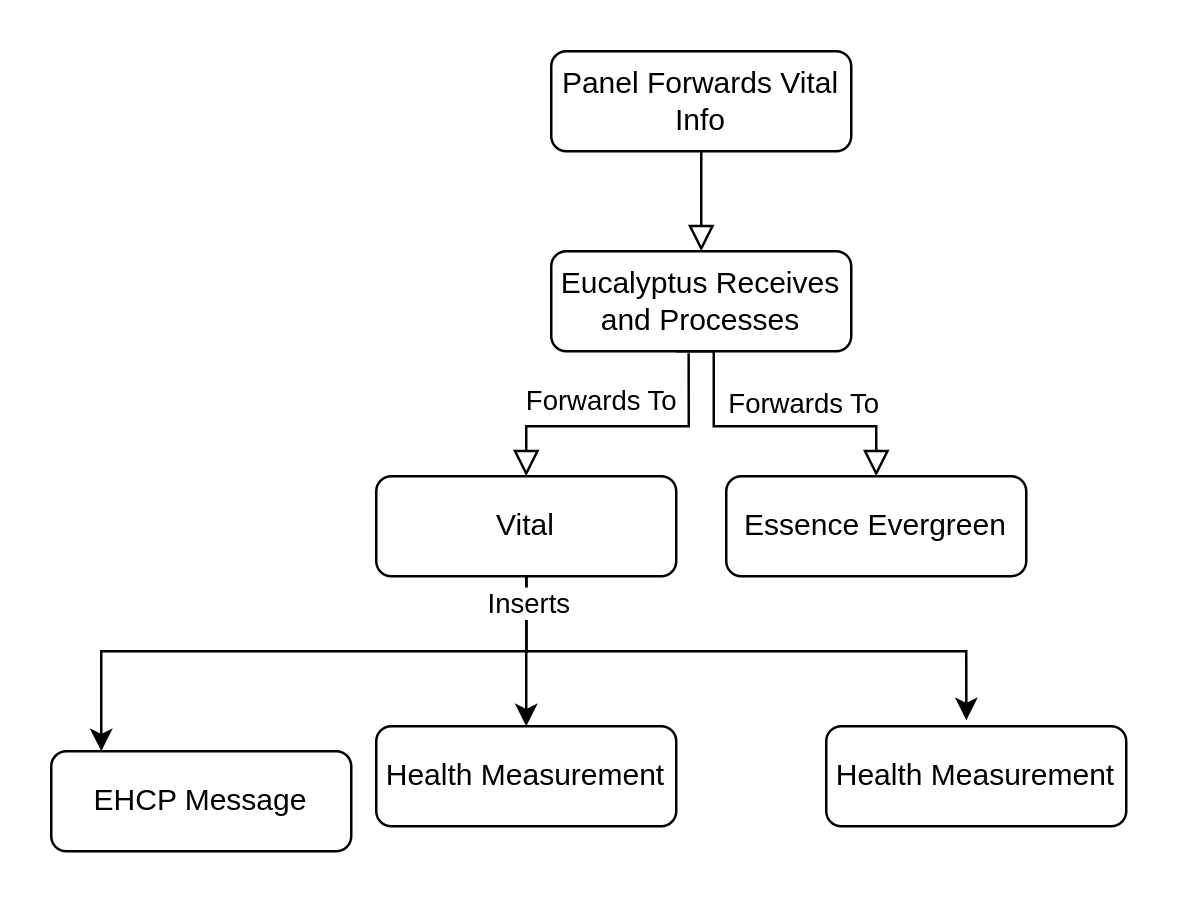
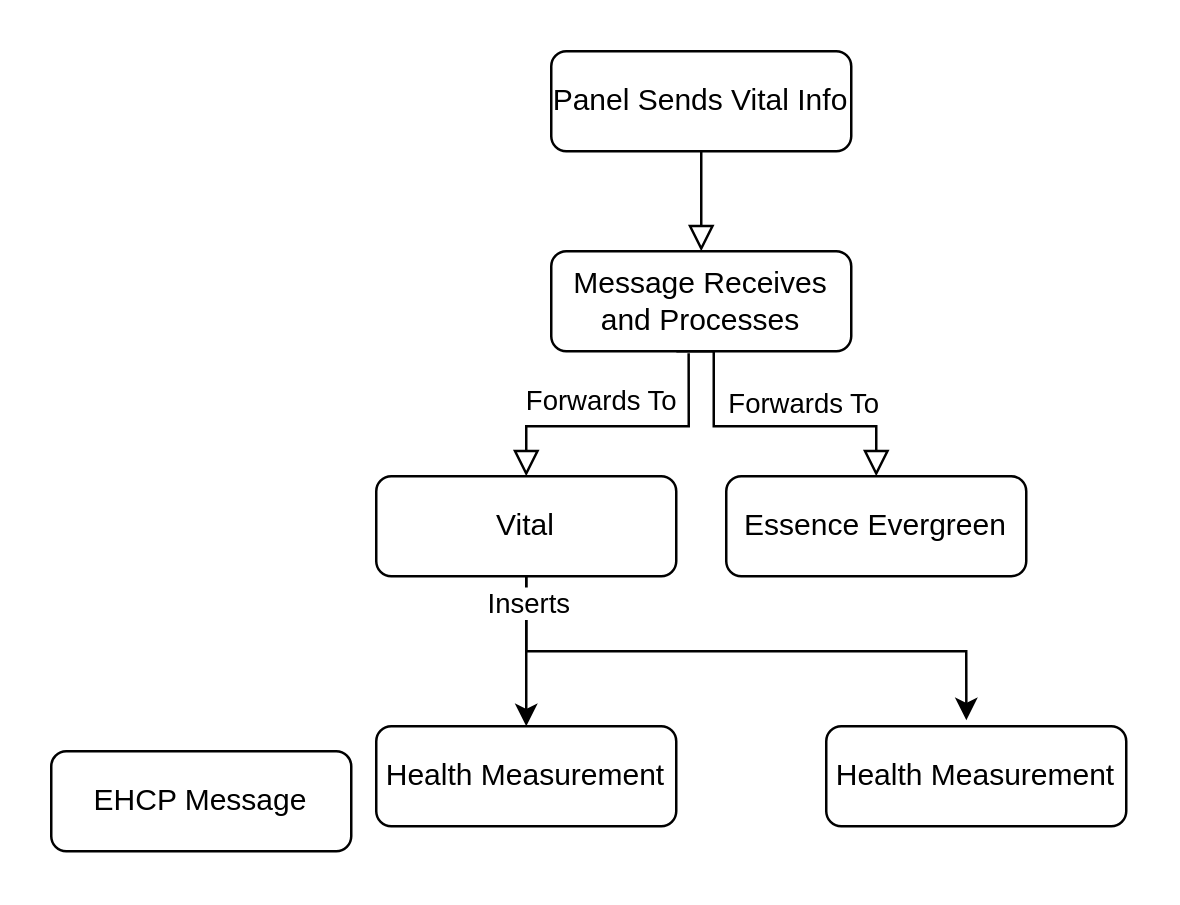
node "Panel Forwards Vital Info": label "Panel Forwards Vital Info" -> "Panel Sends Vital Info"
node "Eucalyptus Receives and Processes": label "Eucalyptus Receives and Processes" -> "Message Receives and Processes"
edge "Vital" -> "EHCP Message": removed
